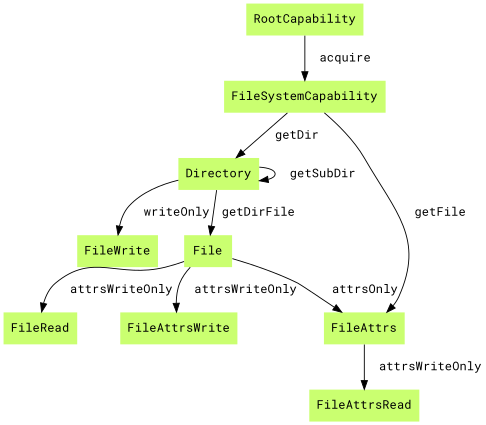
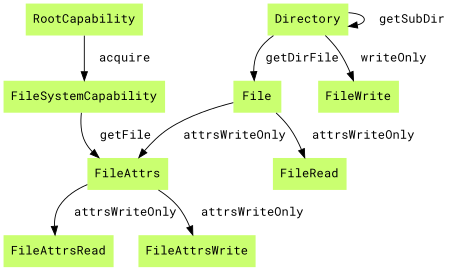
edge "FileSystemCapability" -> "Directory": removed, label "getDir"
edge "File" -> "FileAttrsWrite": now "FileAttrs" -> "FileAttrsWrite"
edge "File" -> "FileAttrs": label "  attrsOnly" -> "  attrsWriteOnly"
